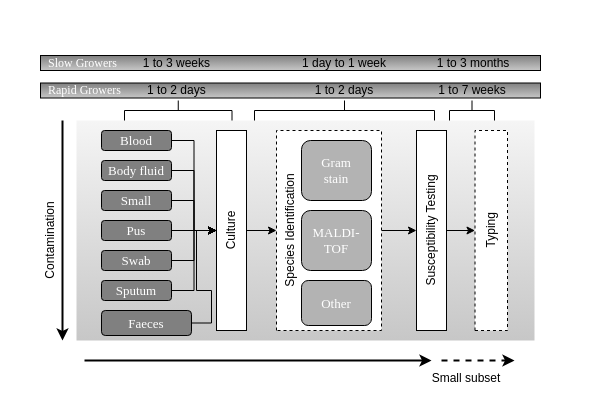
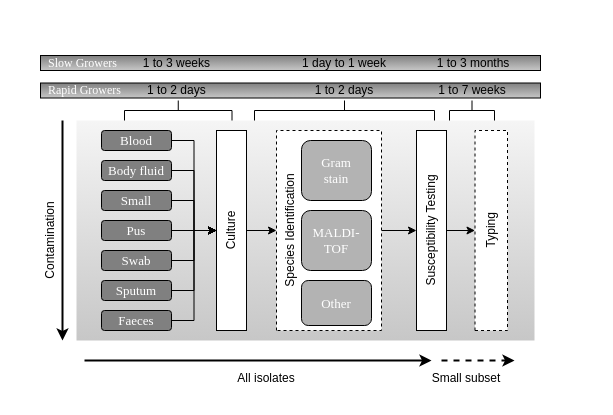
node "Faeces": size 90x25 -> 70x20
node "All isolates": added
